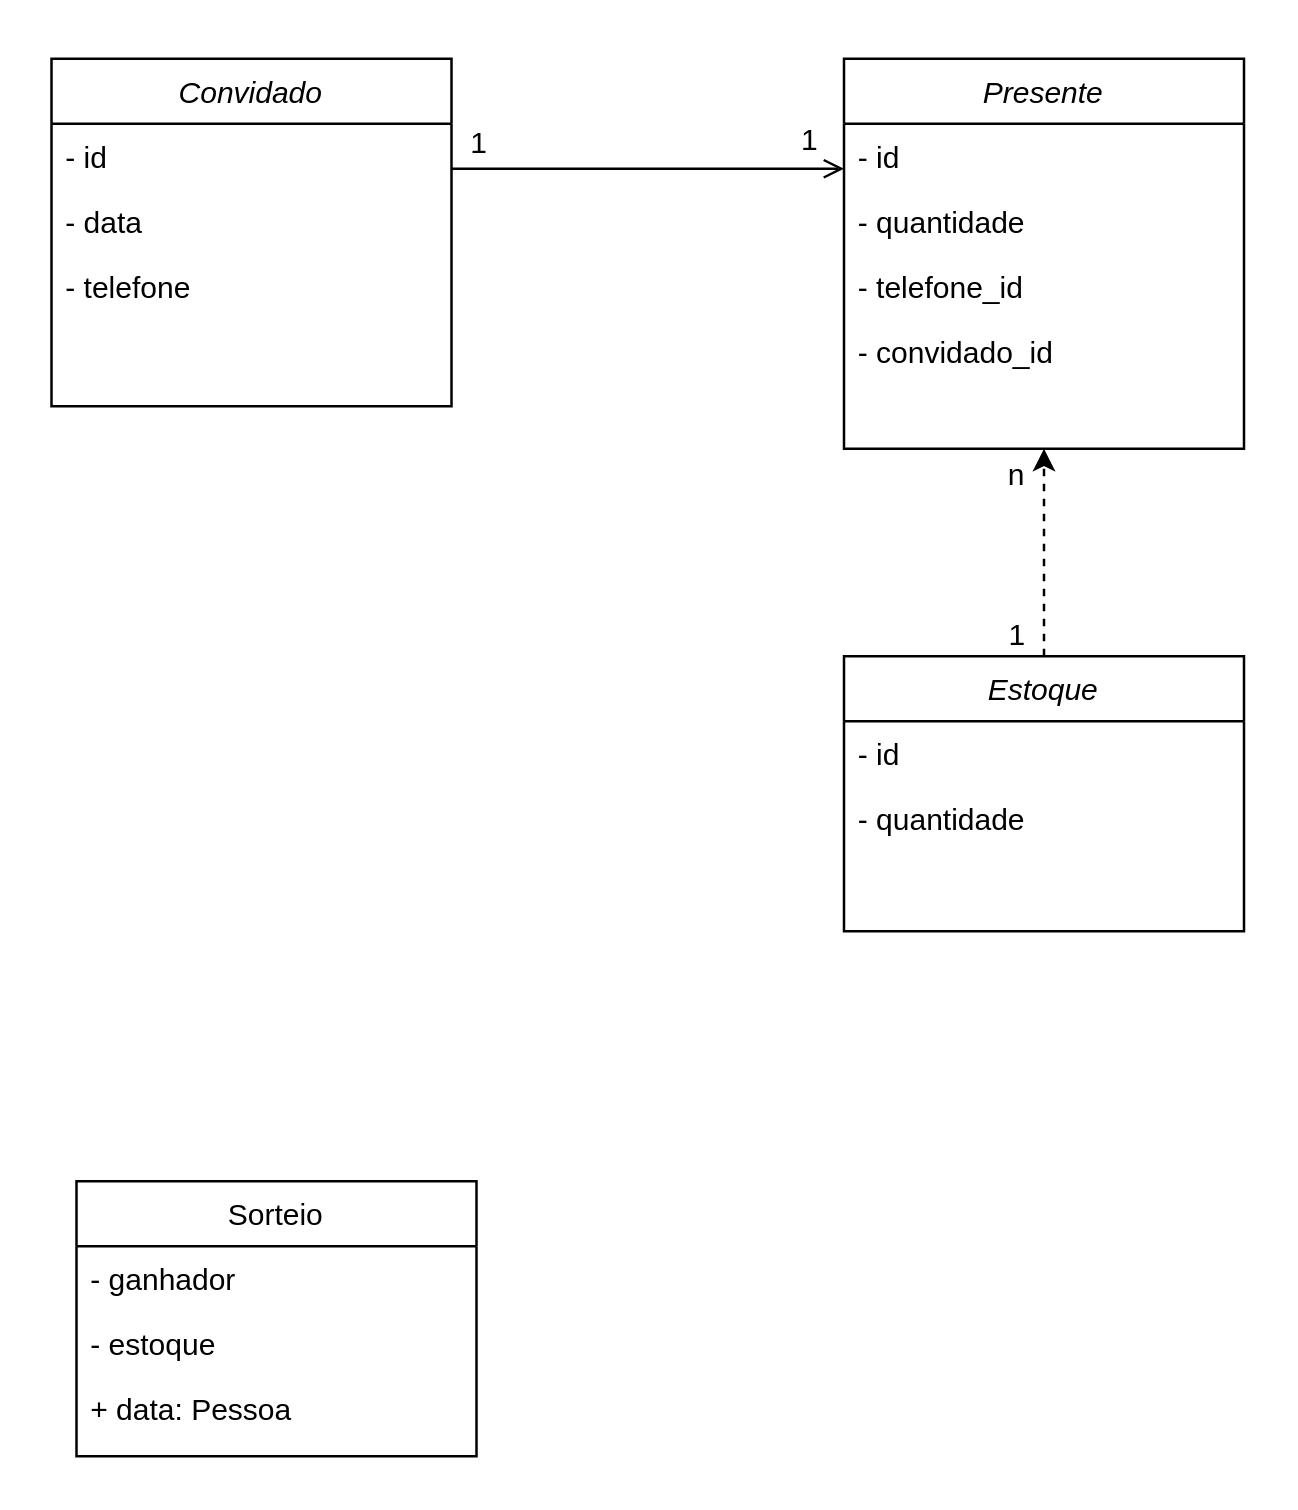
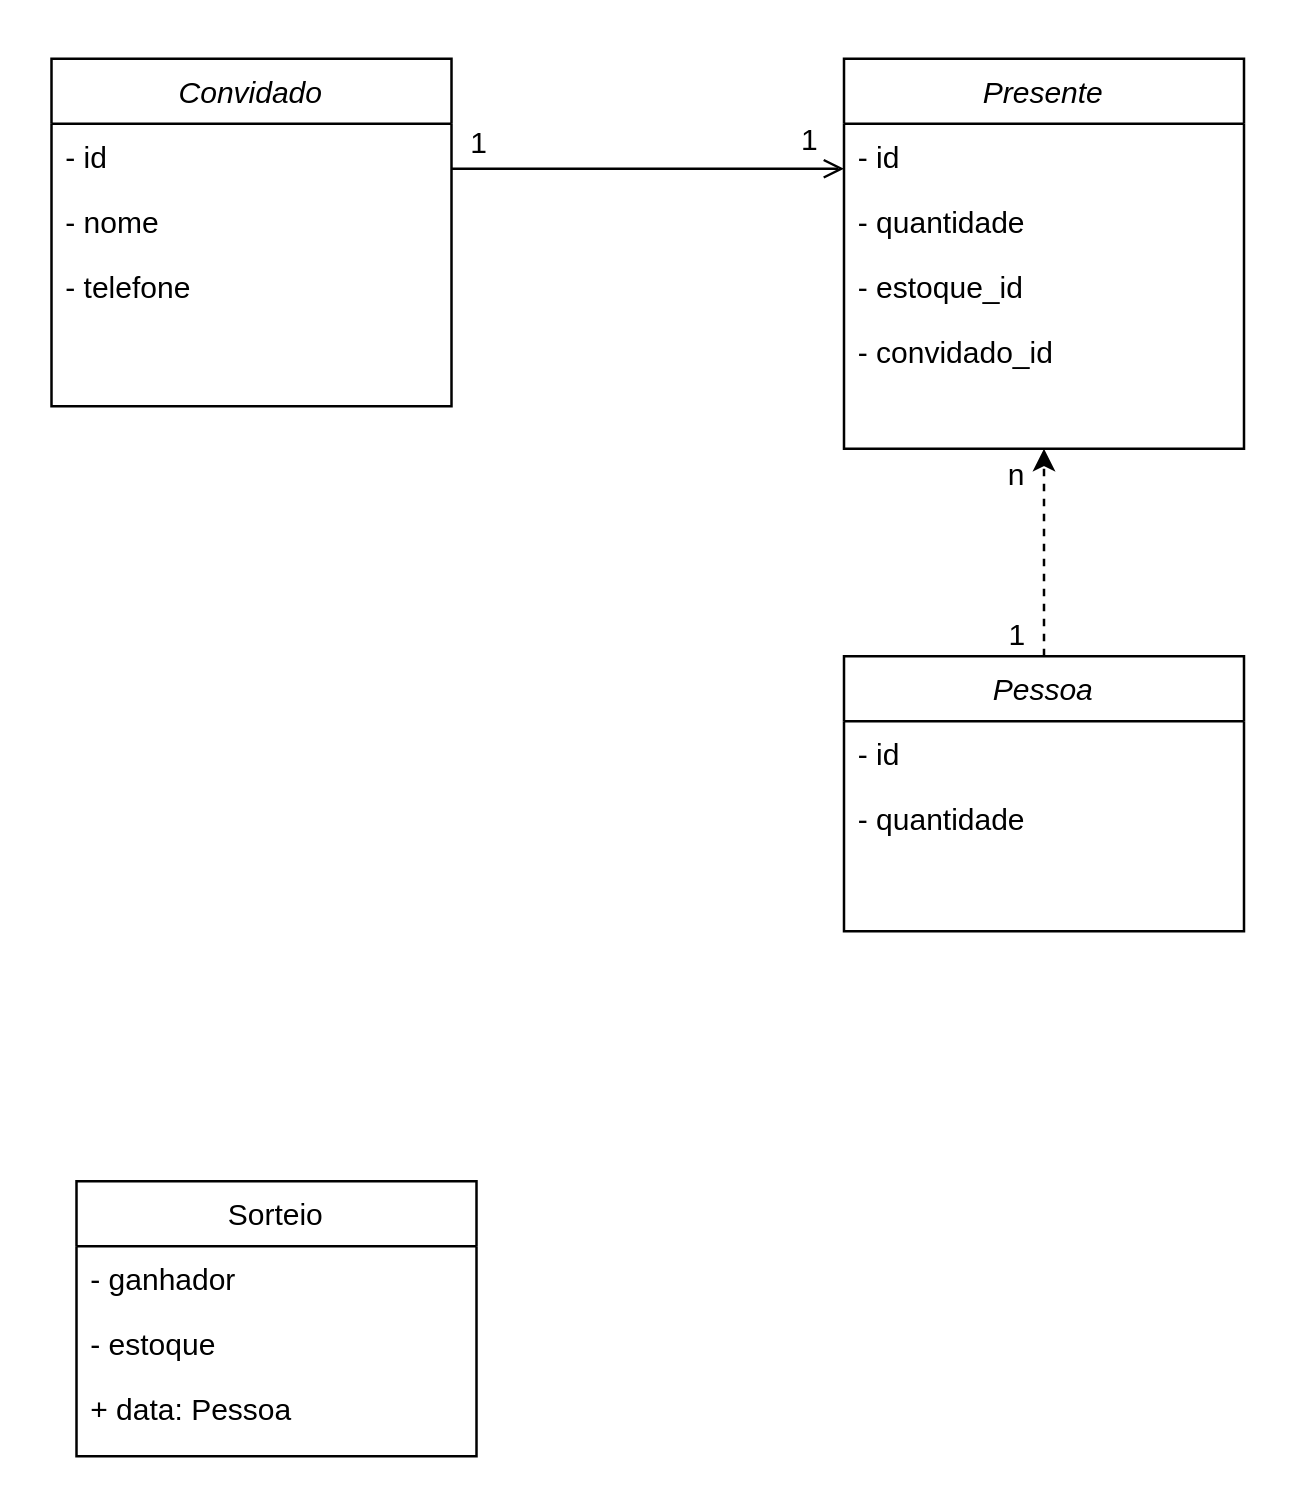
node "- data": label "- data" -> "- nome"
node "- telefone_id": label "- telefone_id" -> "- estoque_id"
node "Estoque": label "Estoque" -> "Pessoa"
